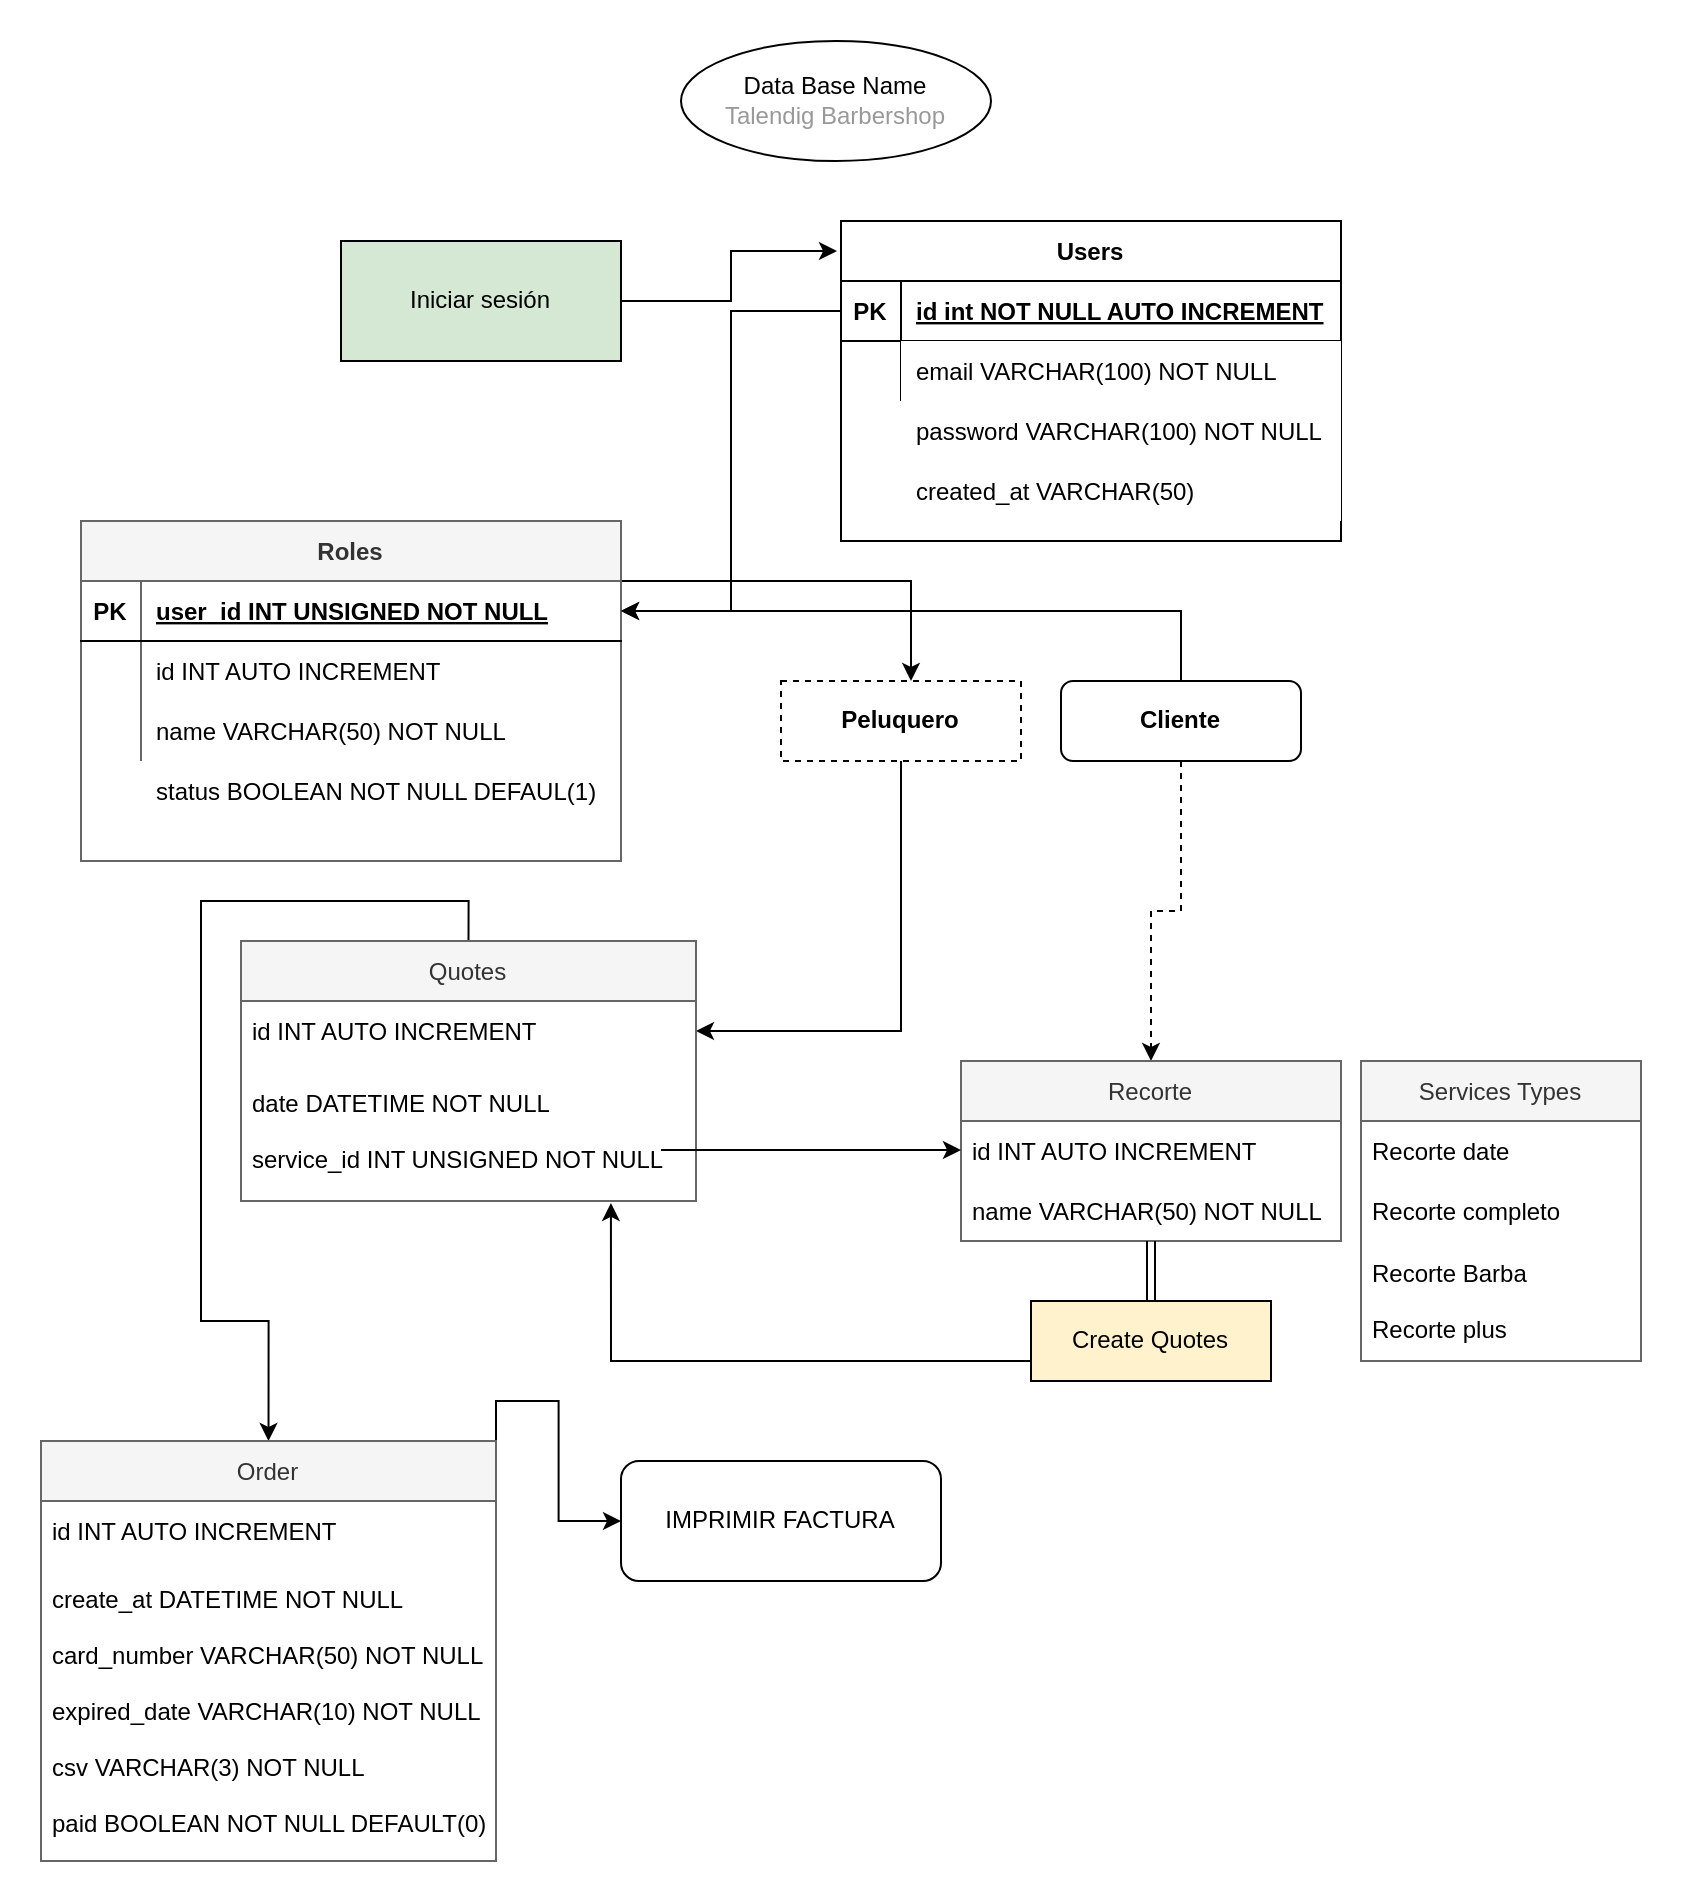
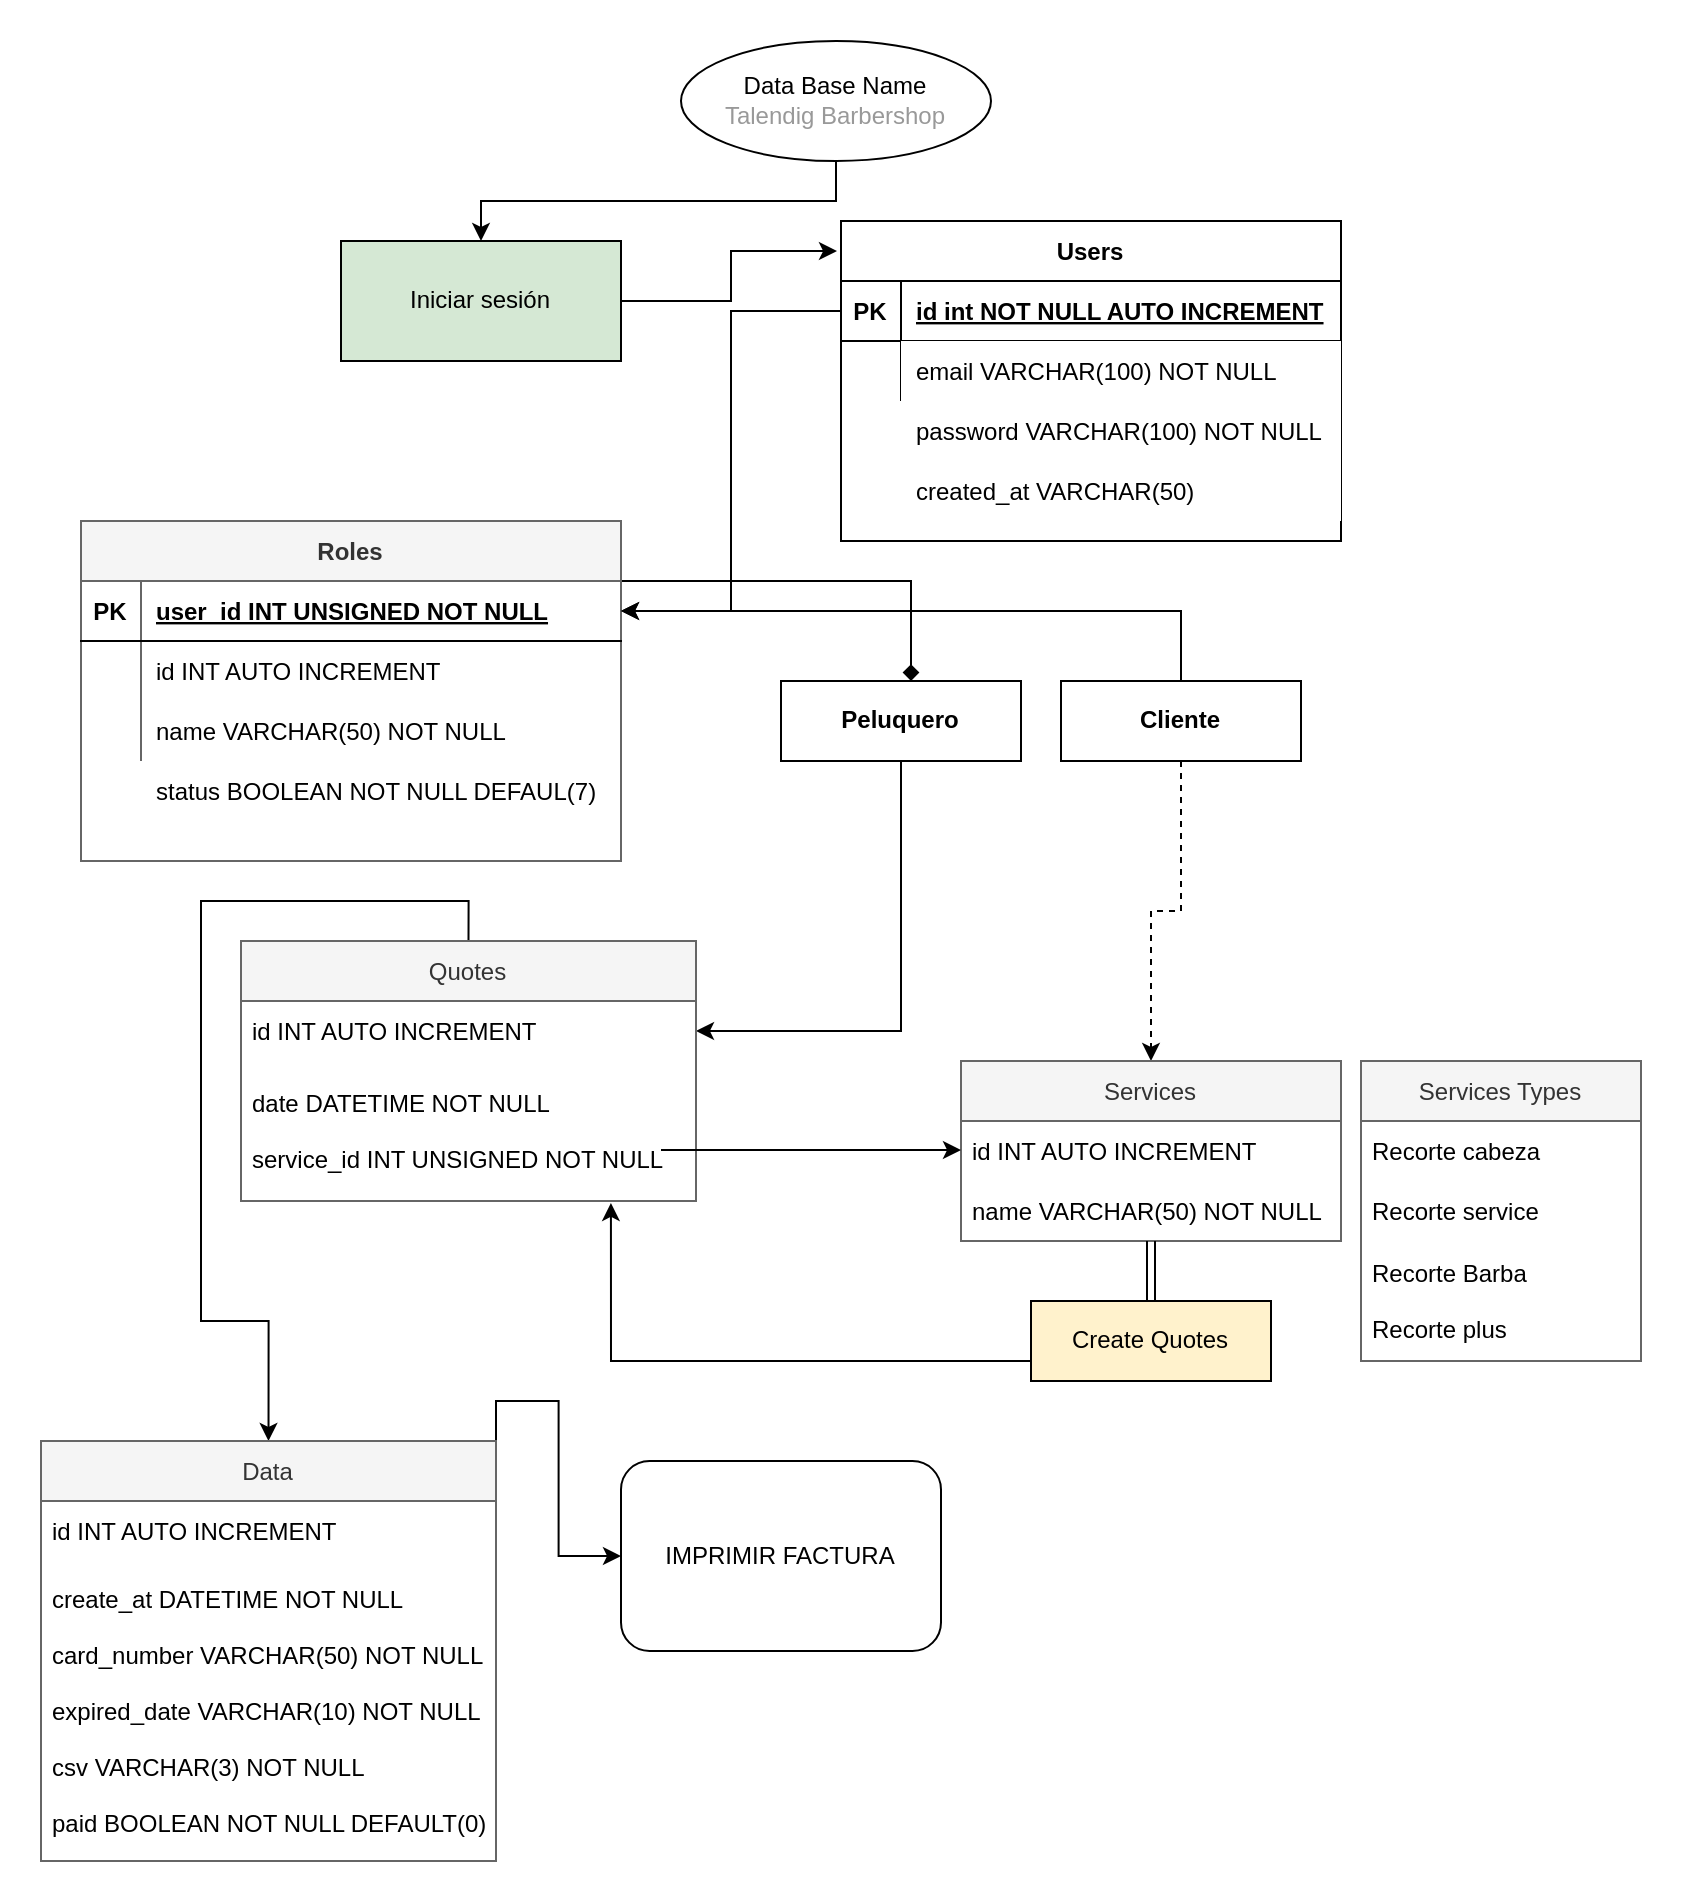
edge "Data Base Name Talendig Barbershop" -> "Iniciar sesión": added
edge "Roles" -> "Peluquero": arrowhead classic -> diamond
node "Peluquero": style dashed -> solid
node "Cliente": shape rounded rectangle -> rectangle
node "status BOOLEAN NOT NULL DEFAUL(1)": label "status BOOLEAN NOT NULL DEFAUL(1)" -> "status BOOLEAN NOT NULL DEFAUL(7)"
node "Recorte": label "Recorte" -> "Services"
node "Recorte date": label "Recorte date" -> "Recorte cabeza"
node "Recorte completo": label "Recorte completo" -> "Recorte service"
node "Order": label "Order" -> "Data"
node "IMPRIMIR FACTURA": size 320x120 -> 320x190
